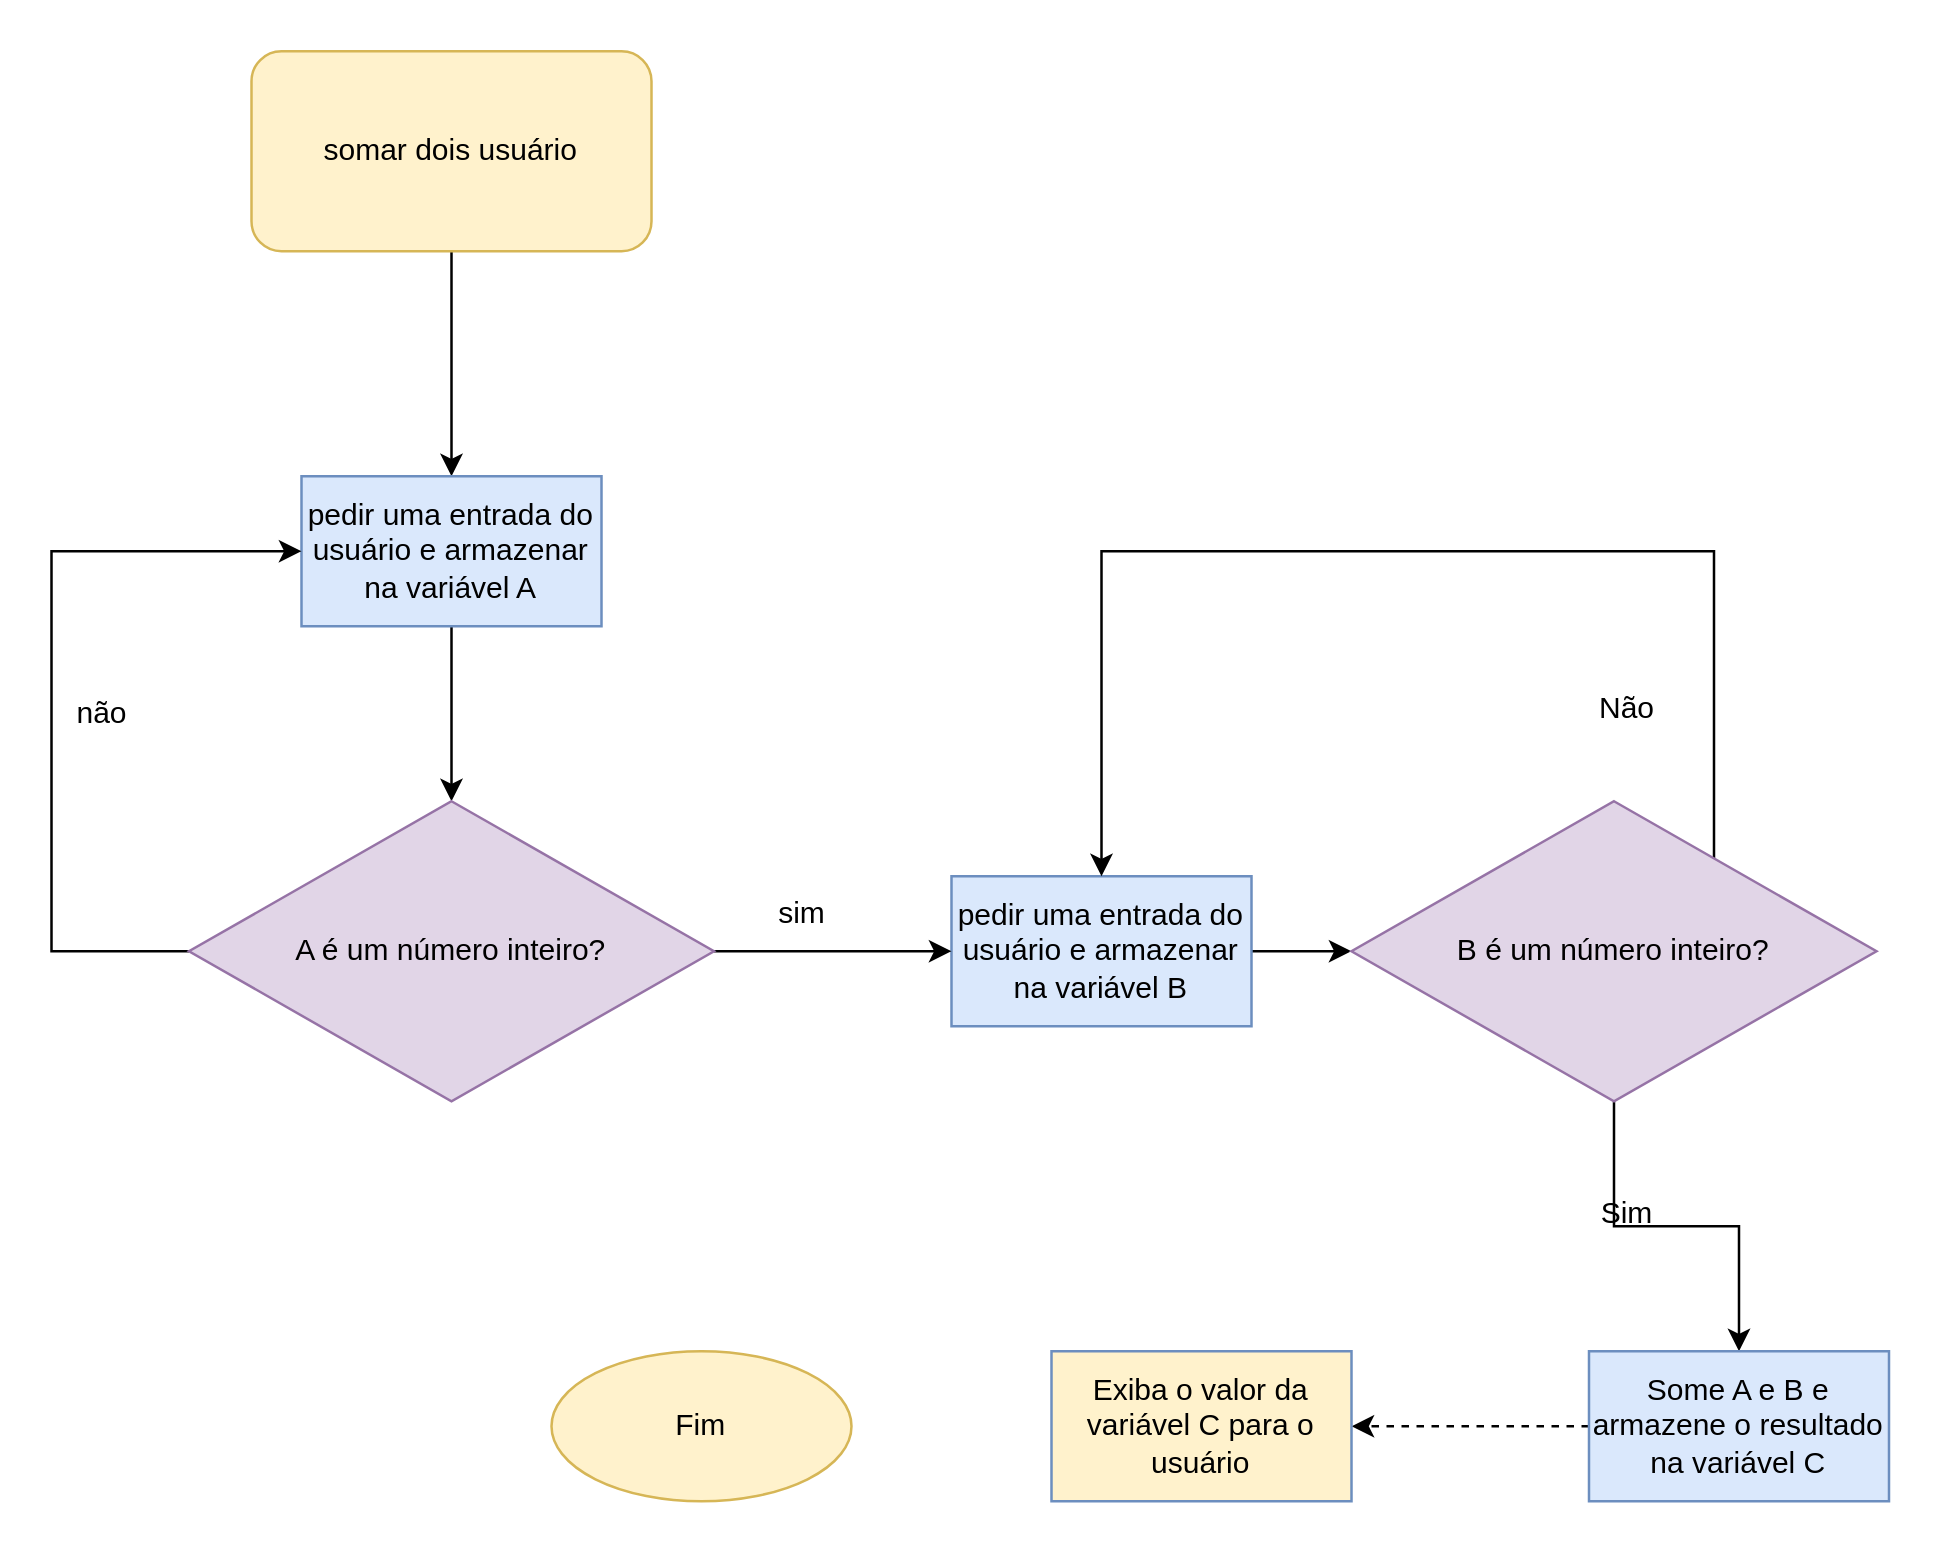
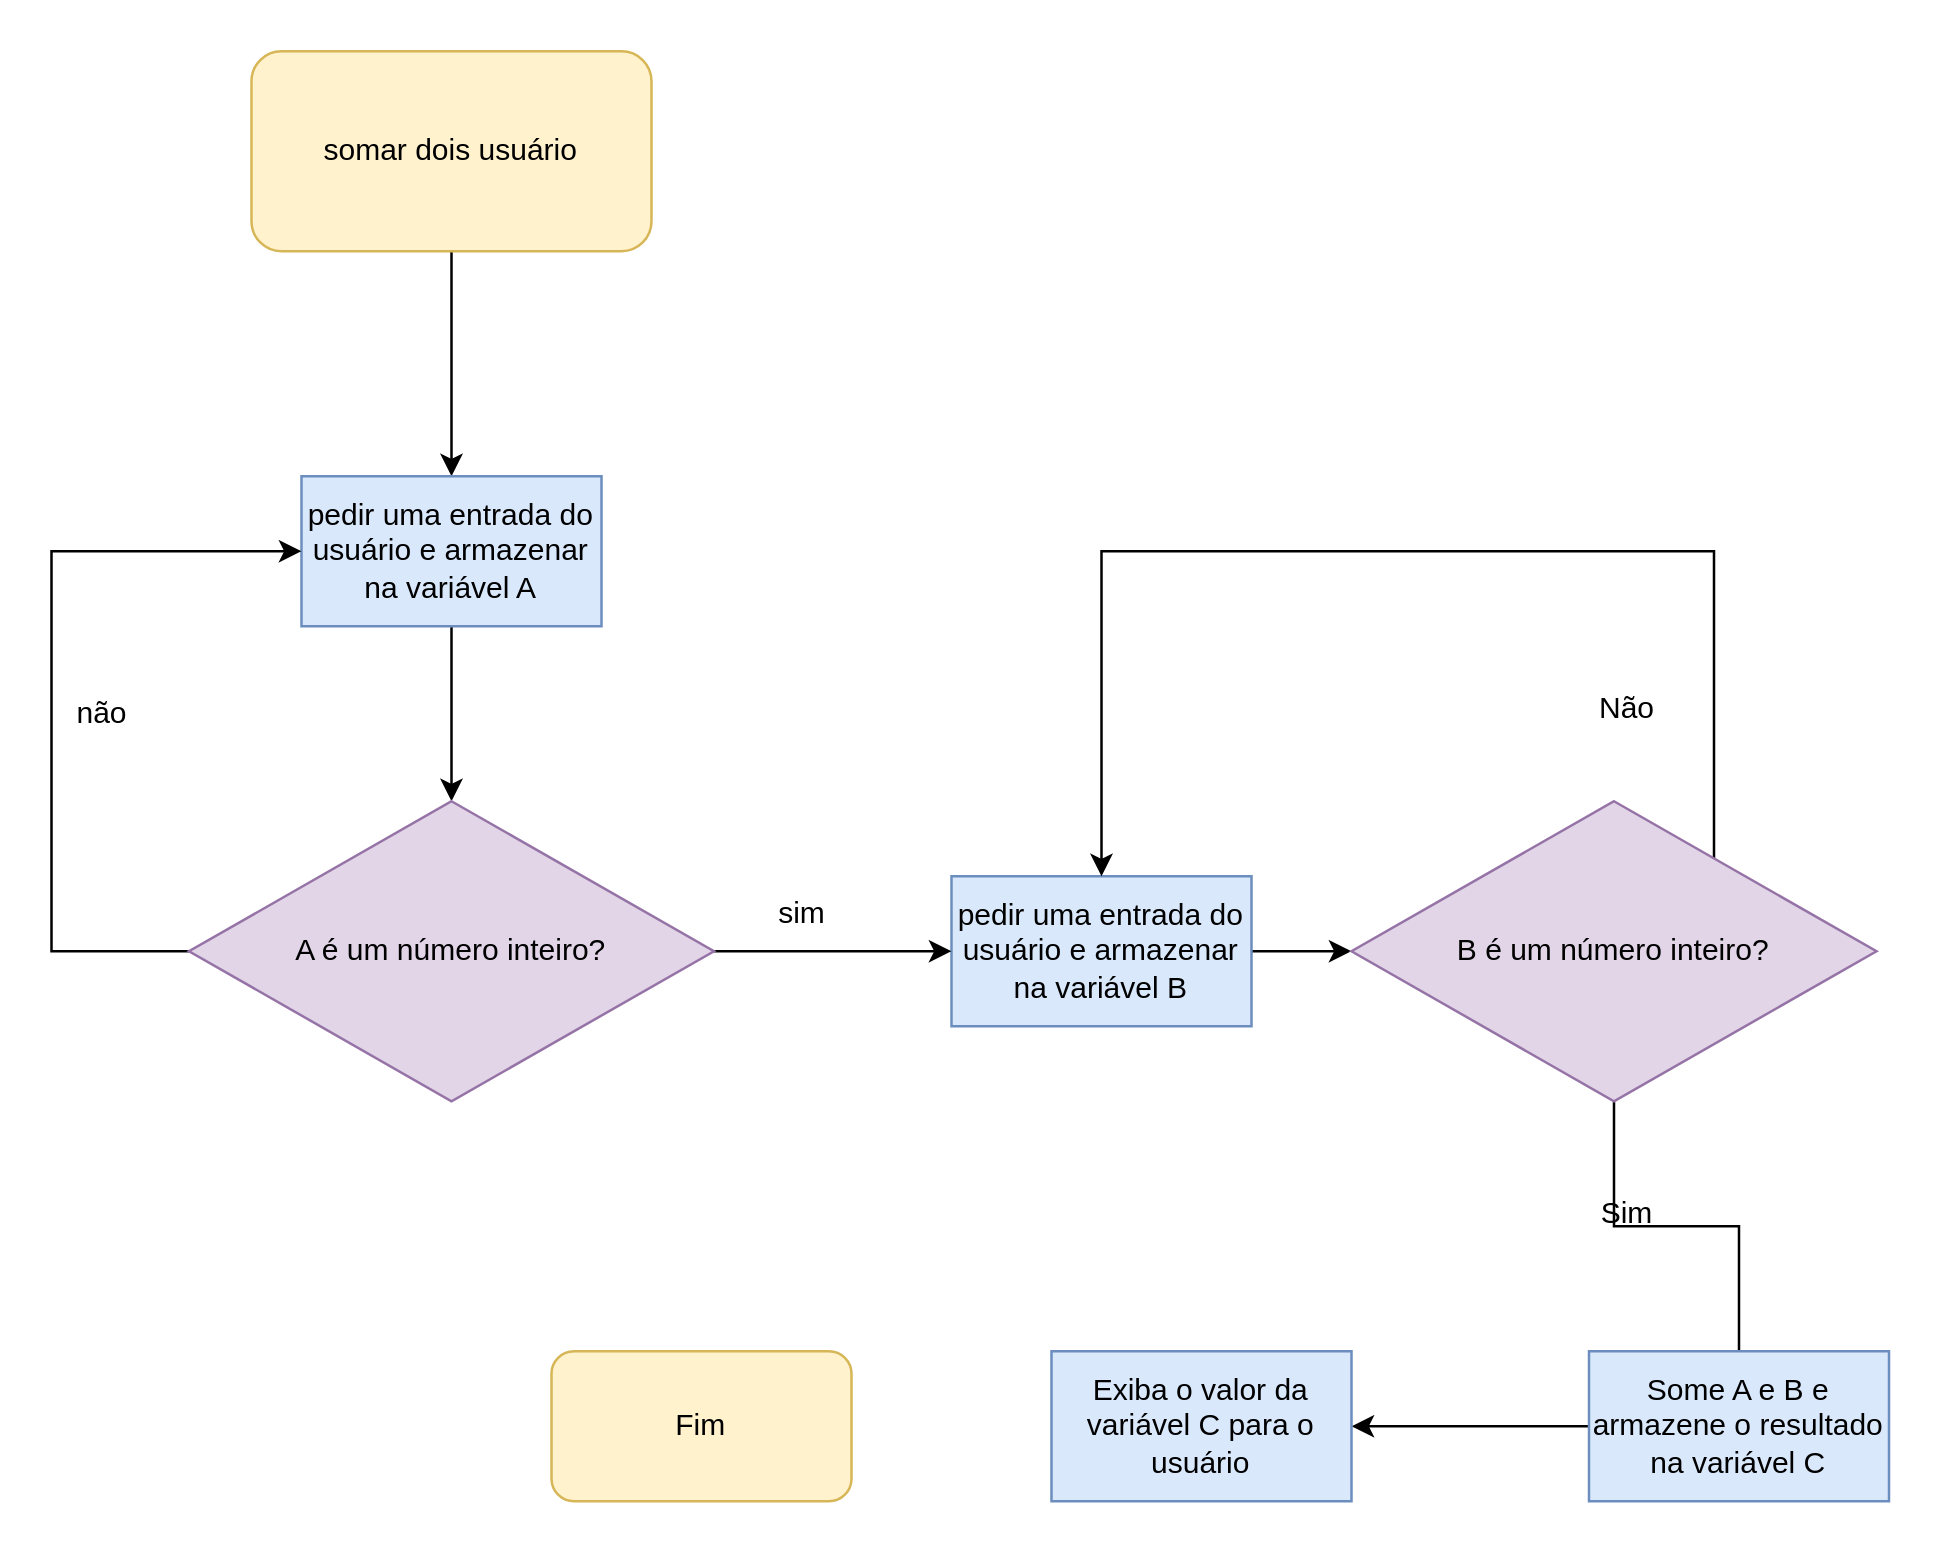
edge "B é um número inteiro?" -> "Some A e B e armazene o resultado na variável C": arrowhead classic -> none
node "Fim": shape ellipse -> rounded rectangle
node "Exiba o valor da variável C para o usuário": fillcolor #fff2cc -> #dae8fc
edge "Some A e B e armazene o resultado na variável C" -> "Exiba o valor da variável C para o usuário": style dashed -> solid
